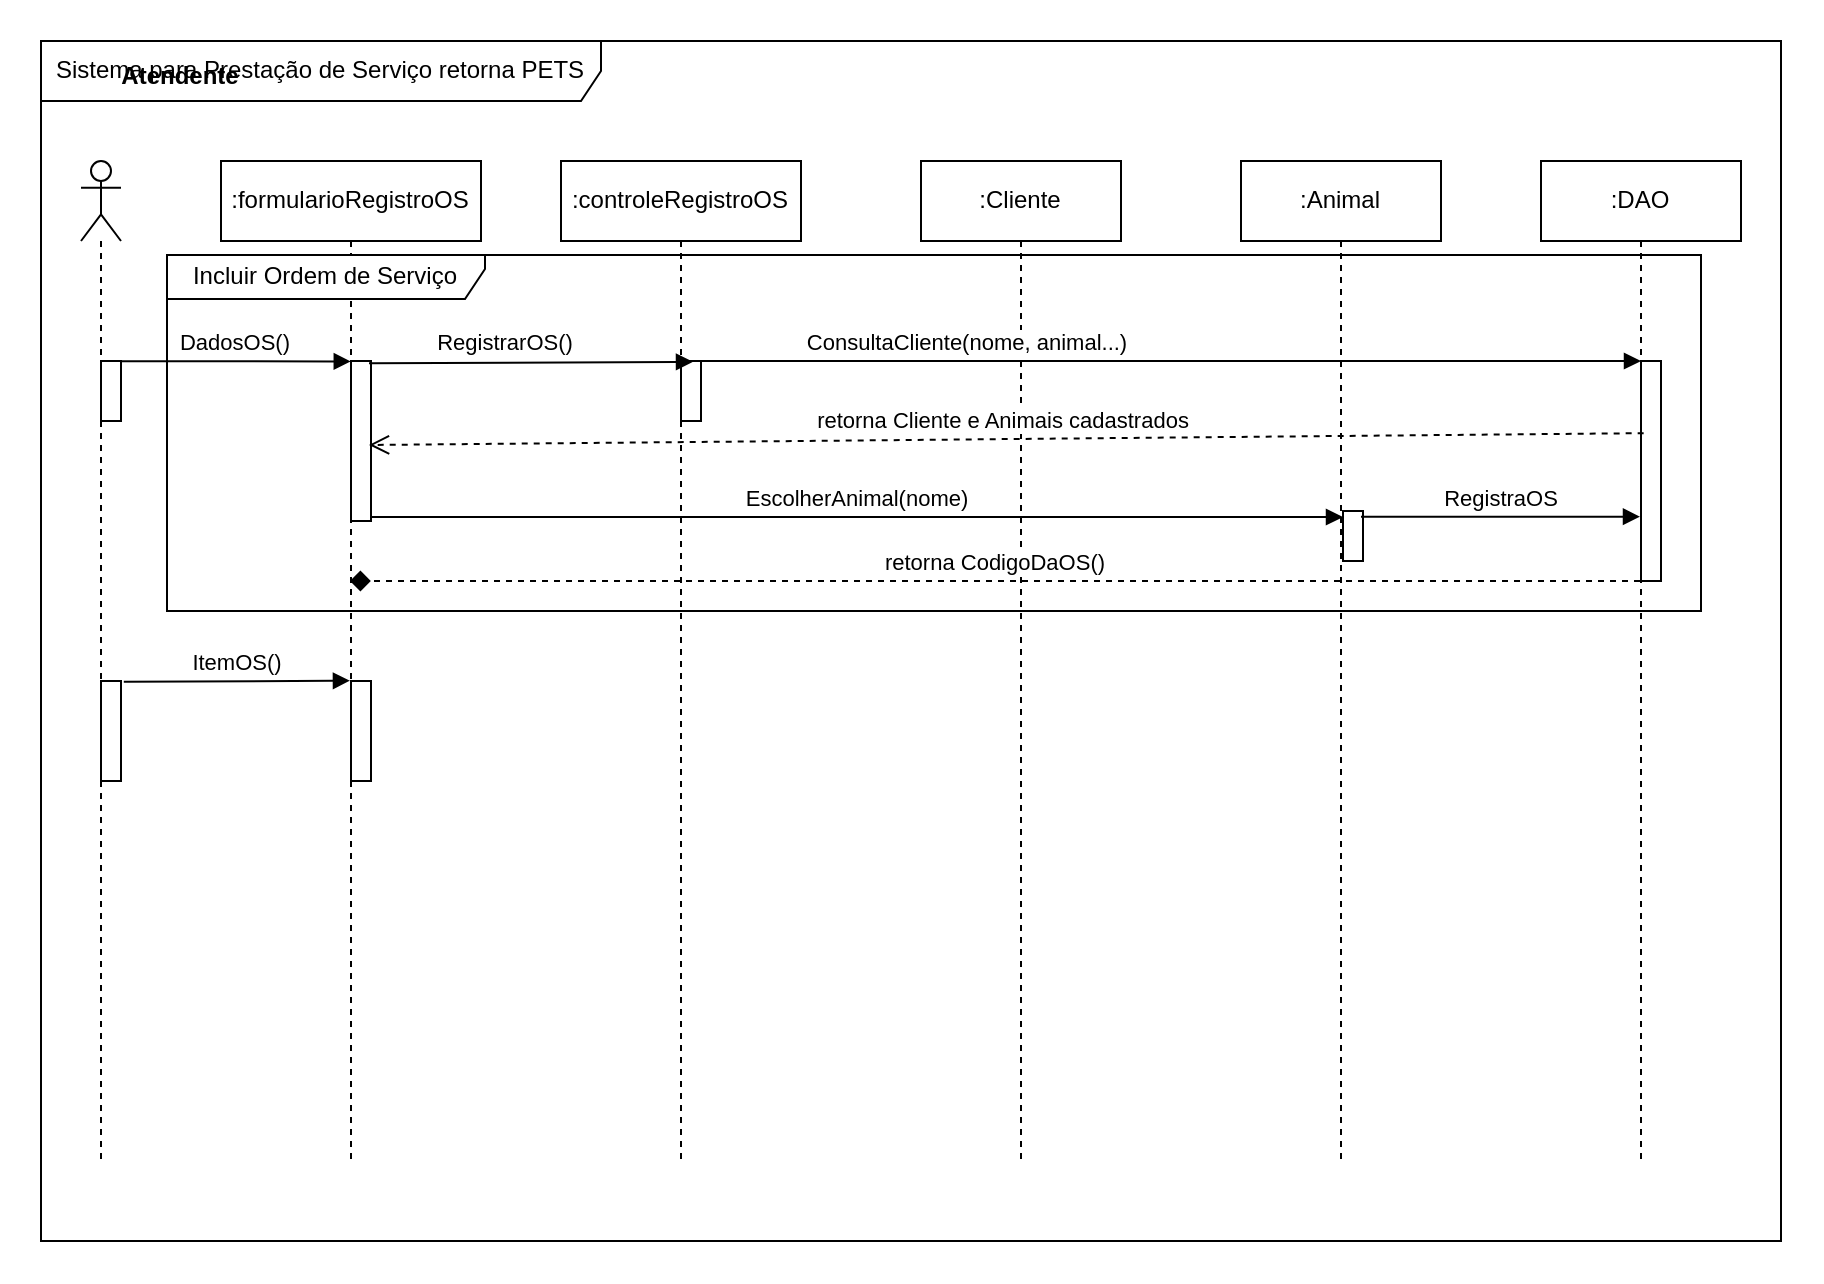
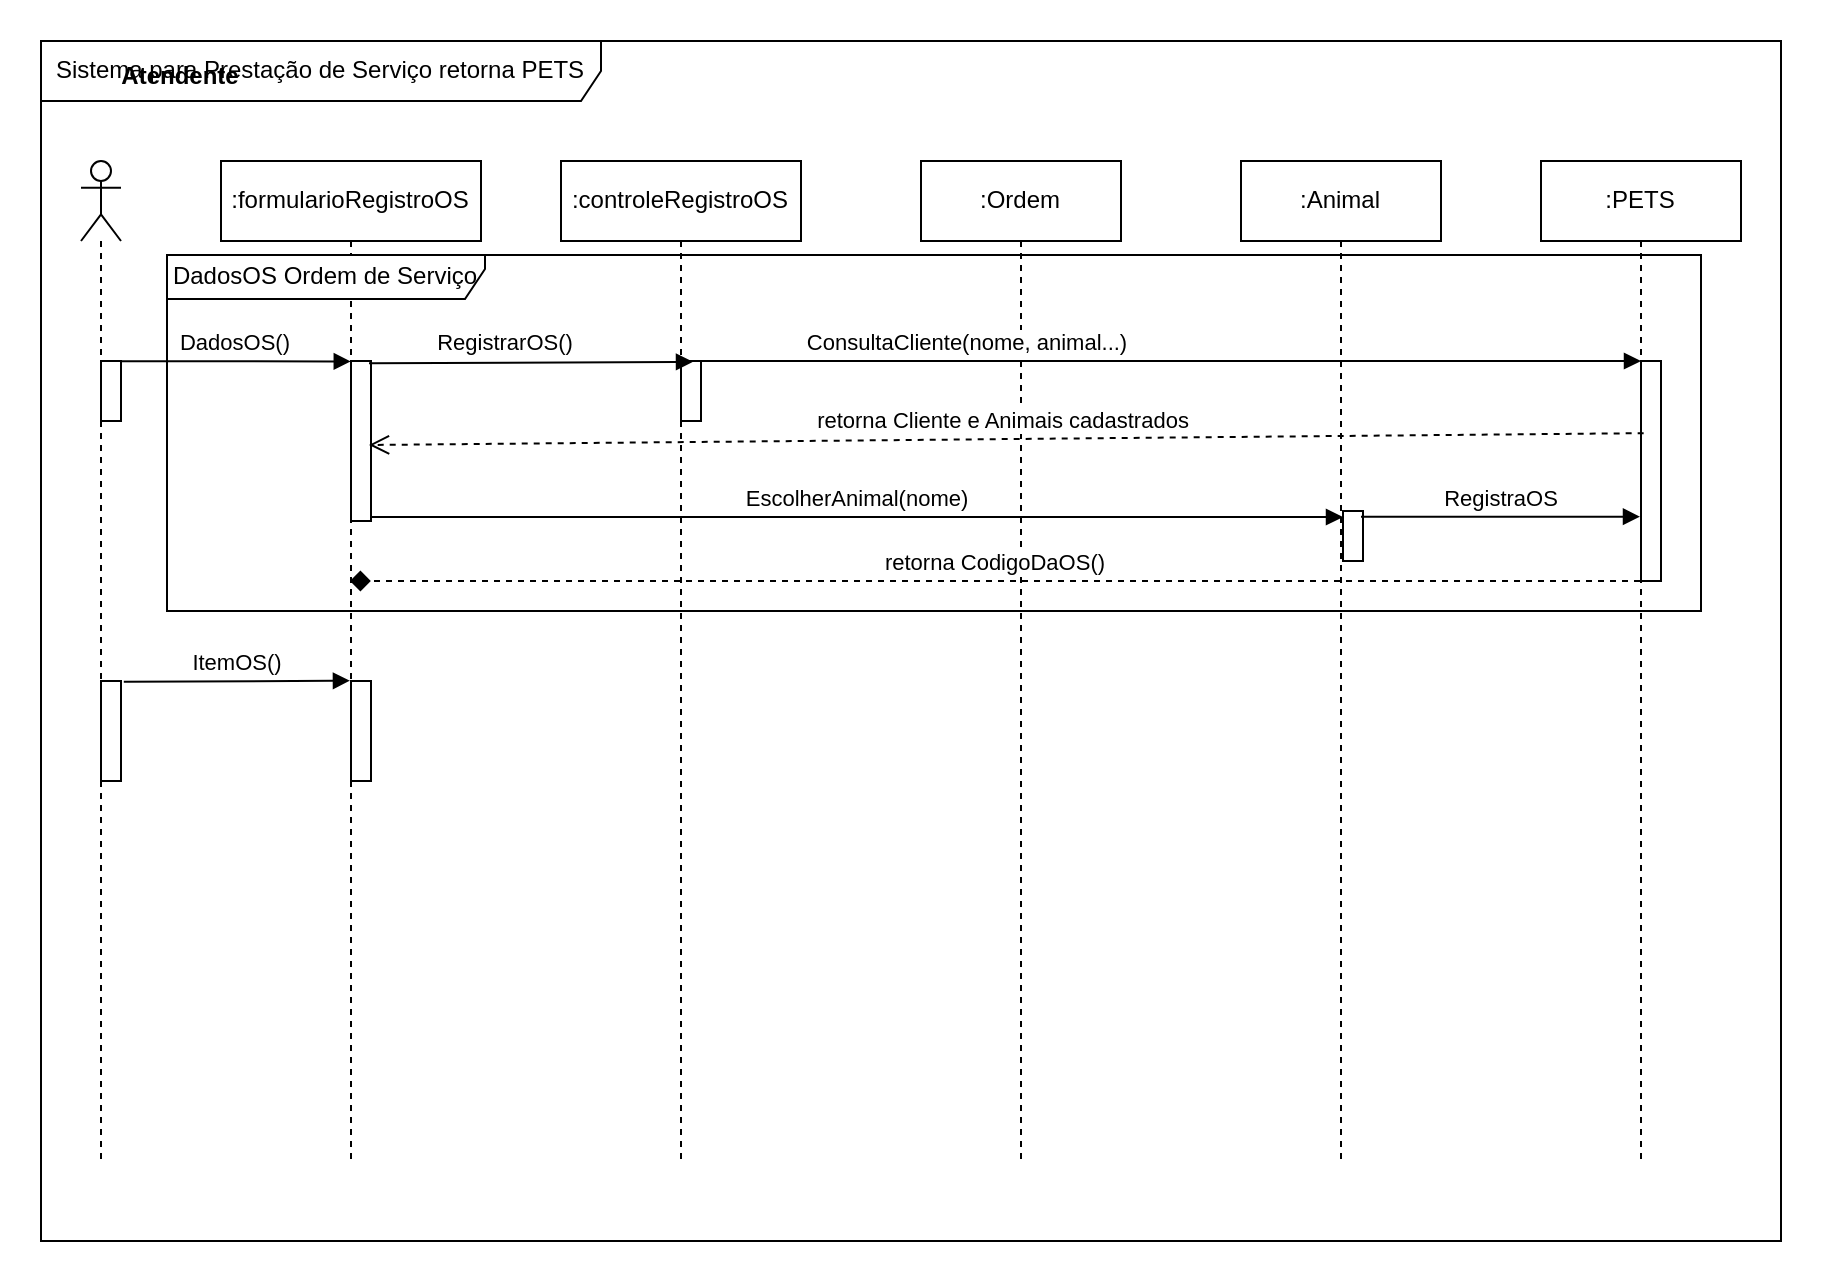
node ":Cliente": label ":Cliente" -> ":Ordem"
node ":DAO": label ":DAO" -> ":PETS"
node "Incluir Ordem de Serviço": label "Incluir Ordem de Serviço" -> "DadosOS Ordem de Serviço"
